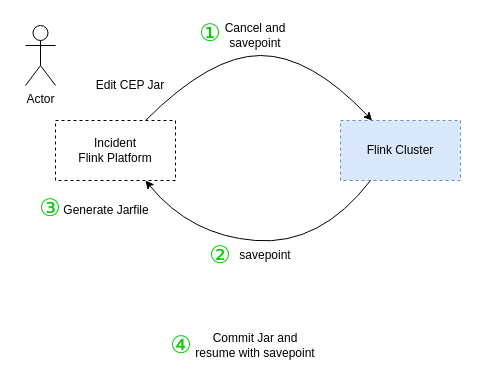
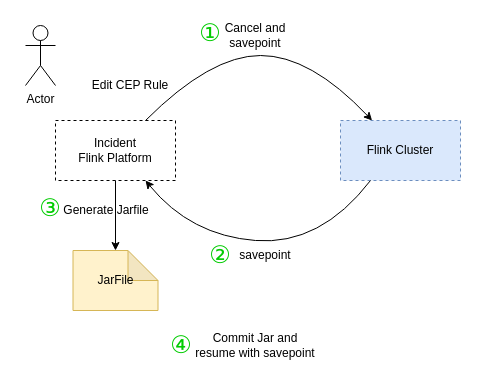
node "Edit CEP Jar": label "Edit CEP Jar" -> "Edit CEP Rule"
edge "Incident Flink Platform" -> "JarFile": added
node "JarFile": added
